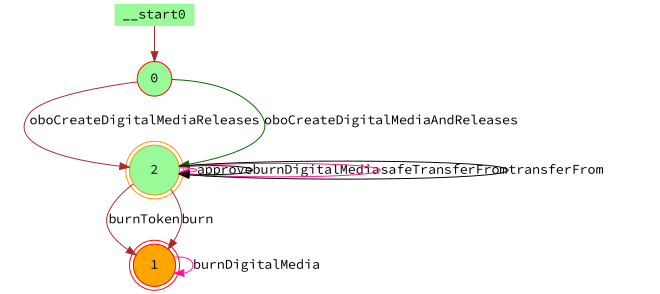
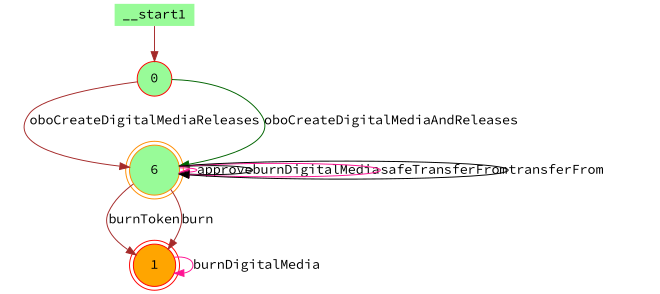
node "__start0": label "__start0" -> "__start1"
node "2": label "2" -> "6"
